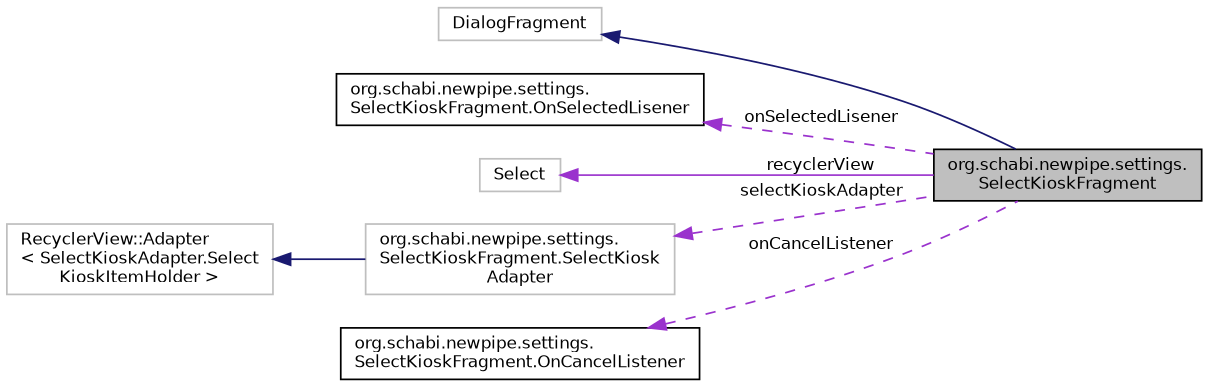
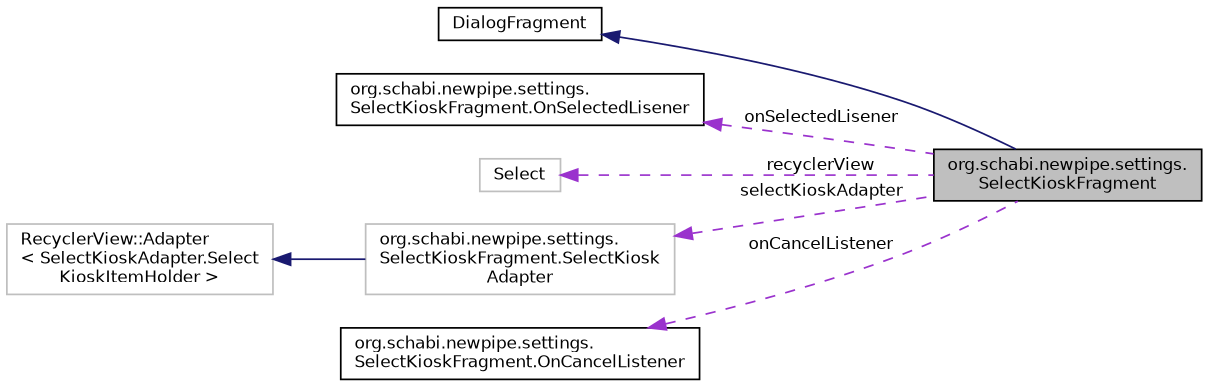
node "DialogFragment": color grey75 -> black
edge "org.schabi.newpipe.settings. SelectKioskFragment" -> "Select": style solid -> dashed
